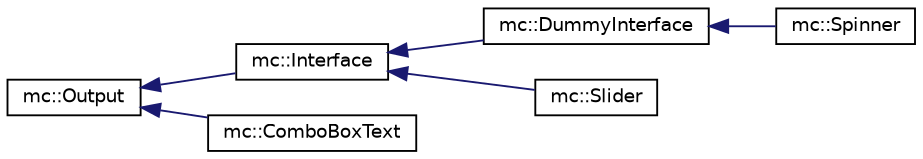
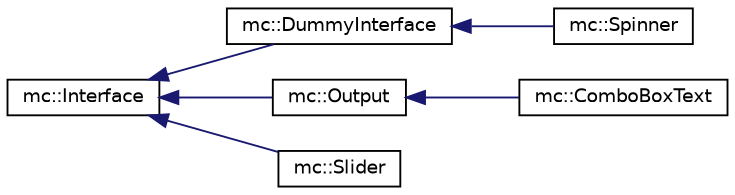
edge "mc::Interface" -> "mc::Output": reversed
